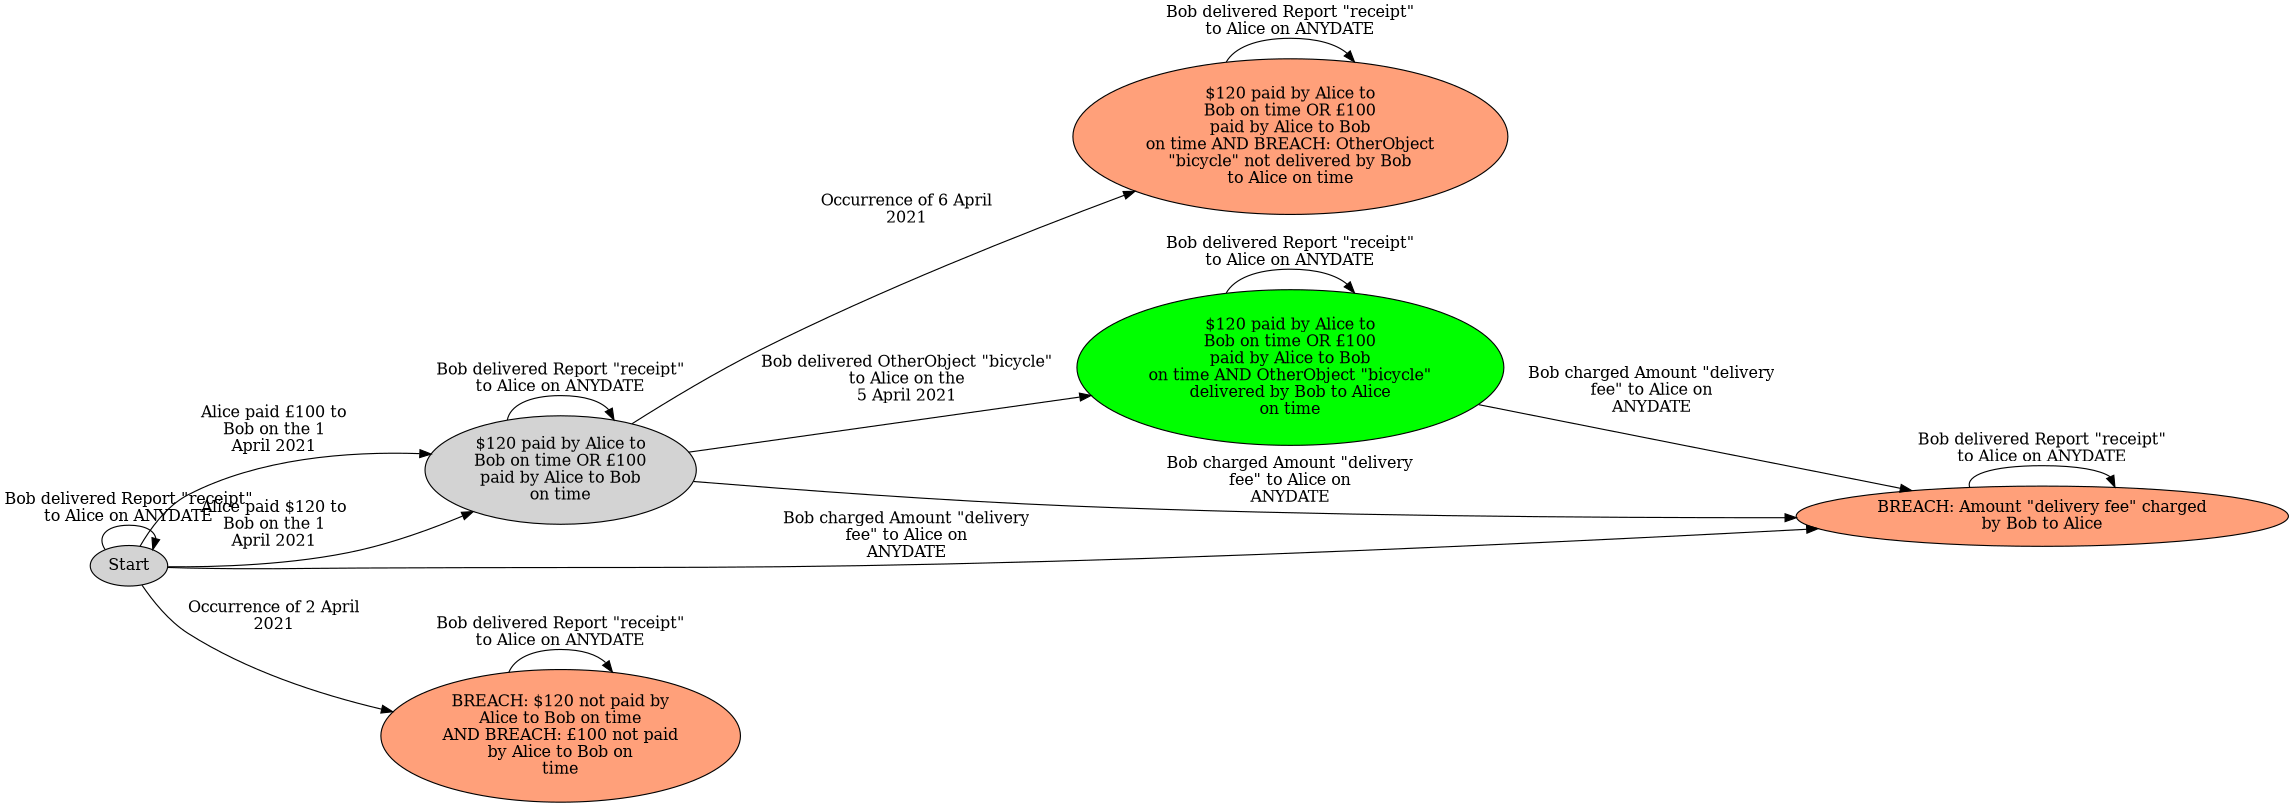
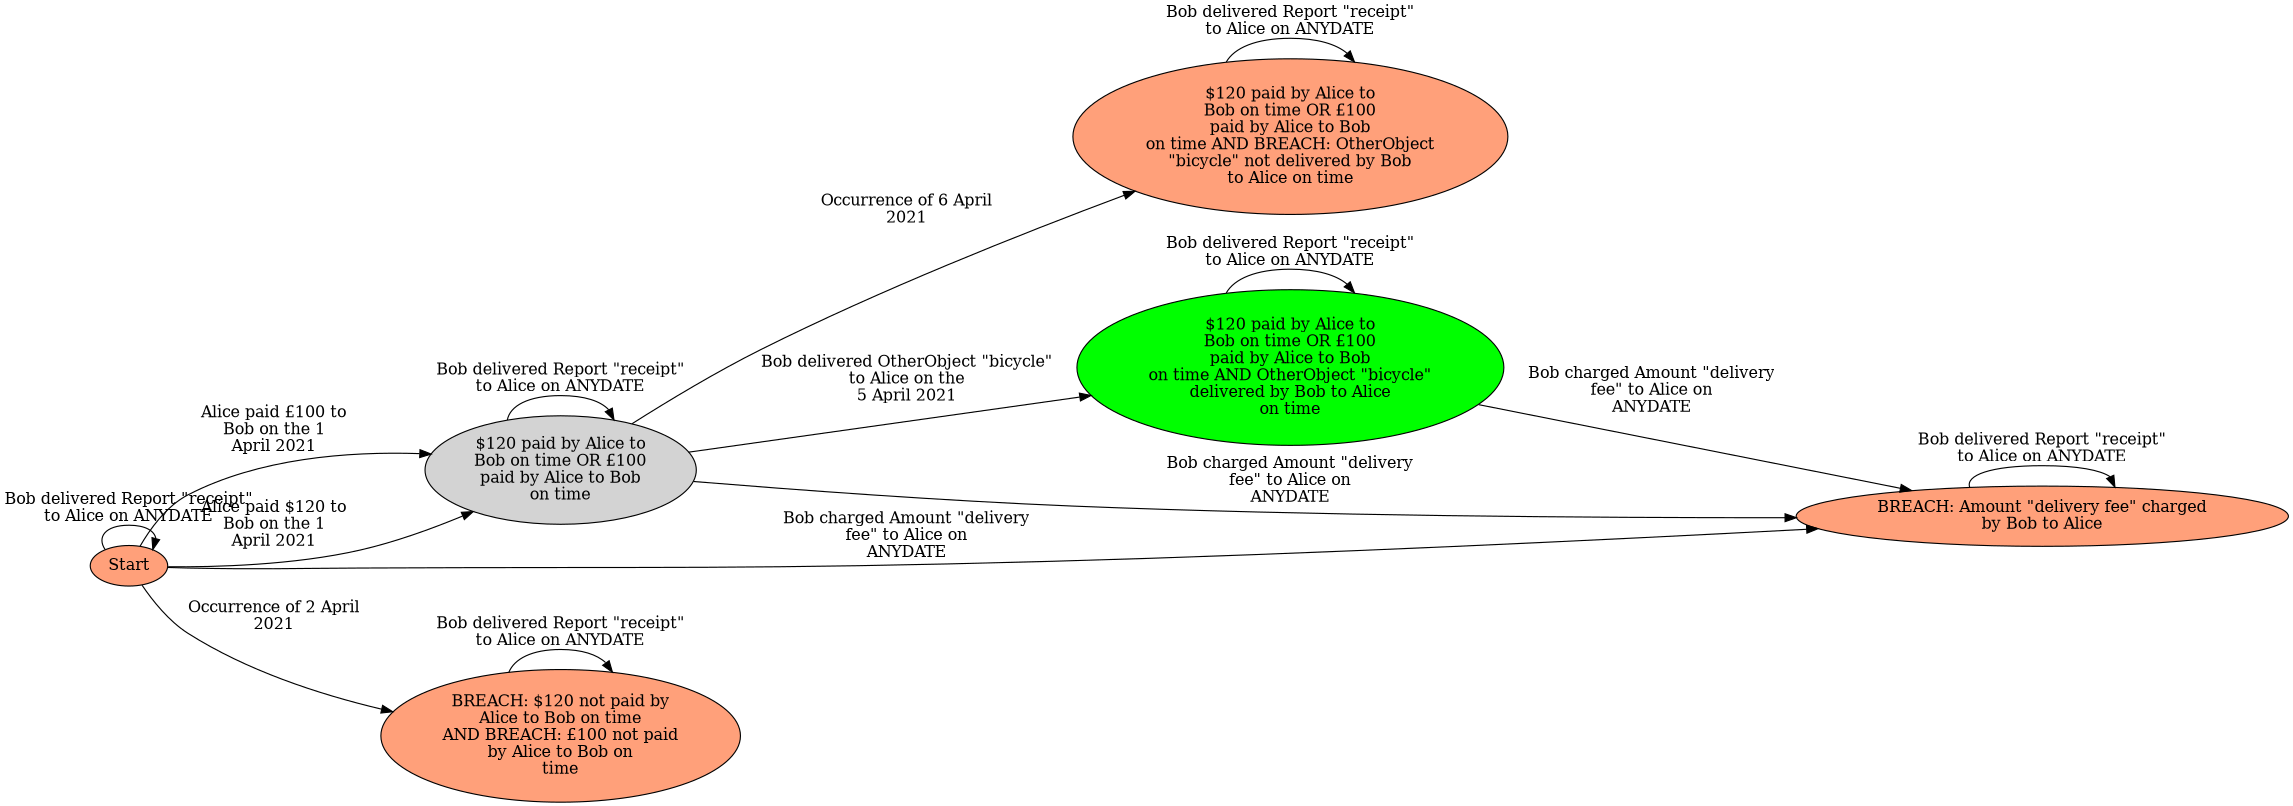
node "Start": fillcolor lightgray -> lightsalmon
